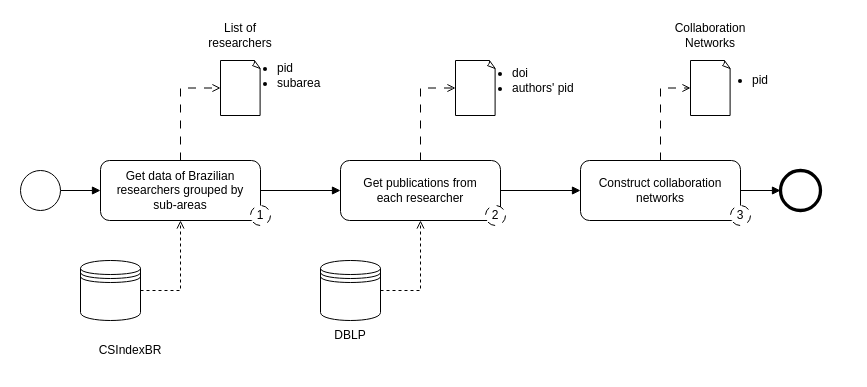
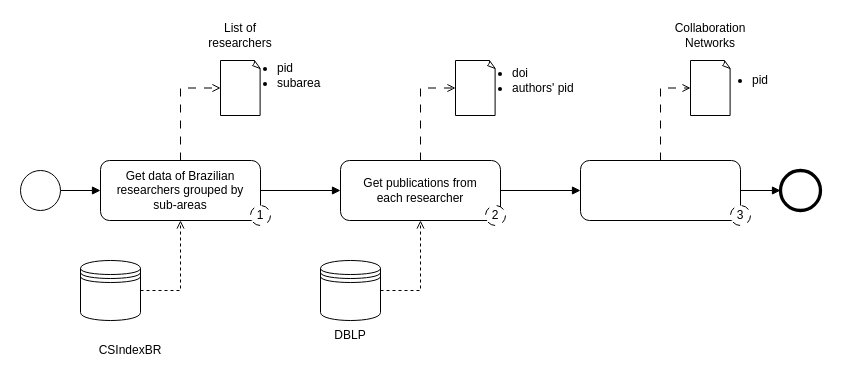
node "Construct collaboration networks": removed
